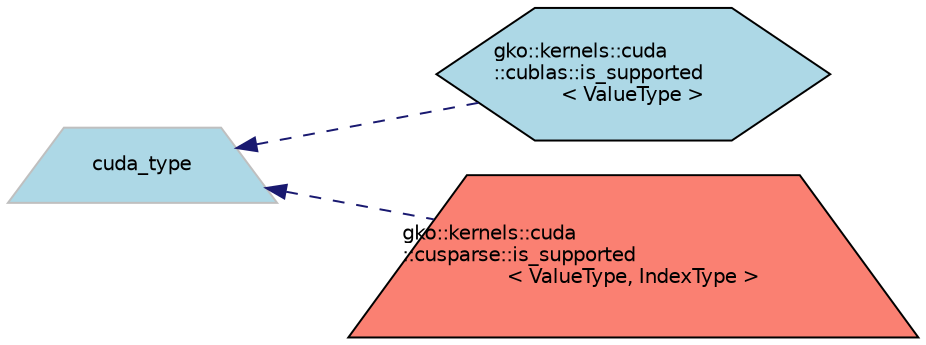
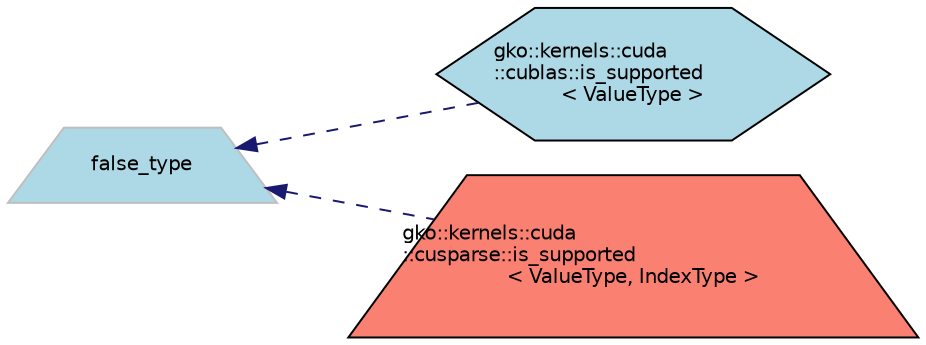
node "cuda_type": label "cuda_type" -> "false_type"
